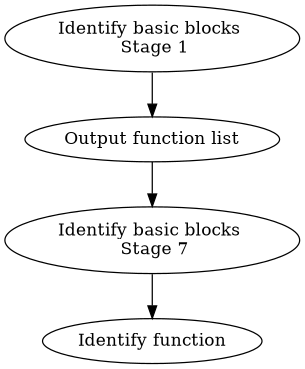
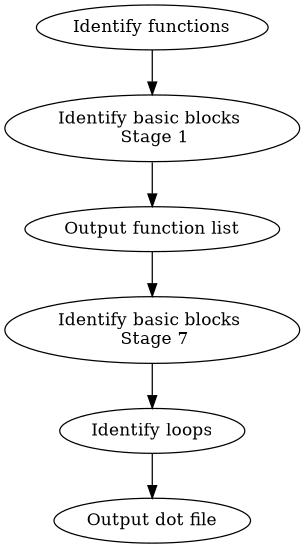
node "Identify functions": added
node "Identify function": label "Identify function" -> "Identify loops"
node "Output dot file": added
